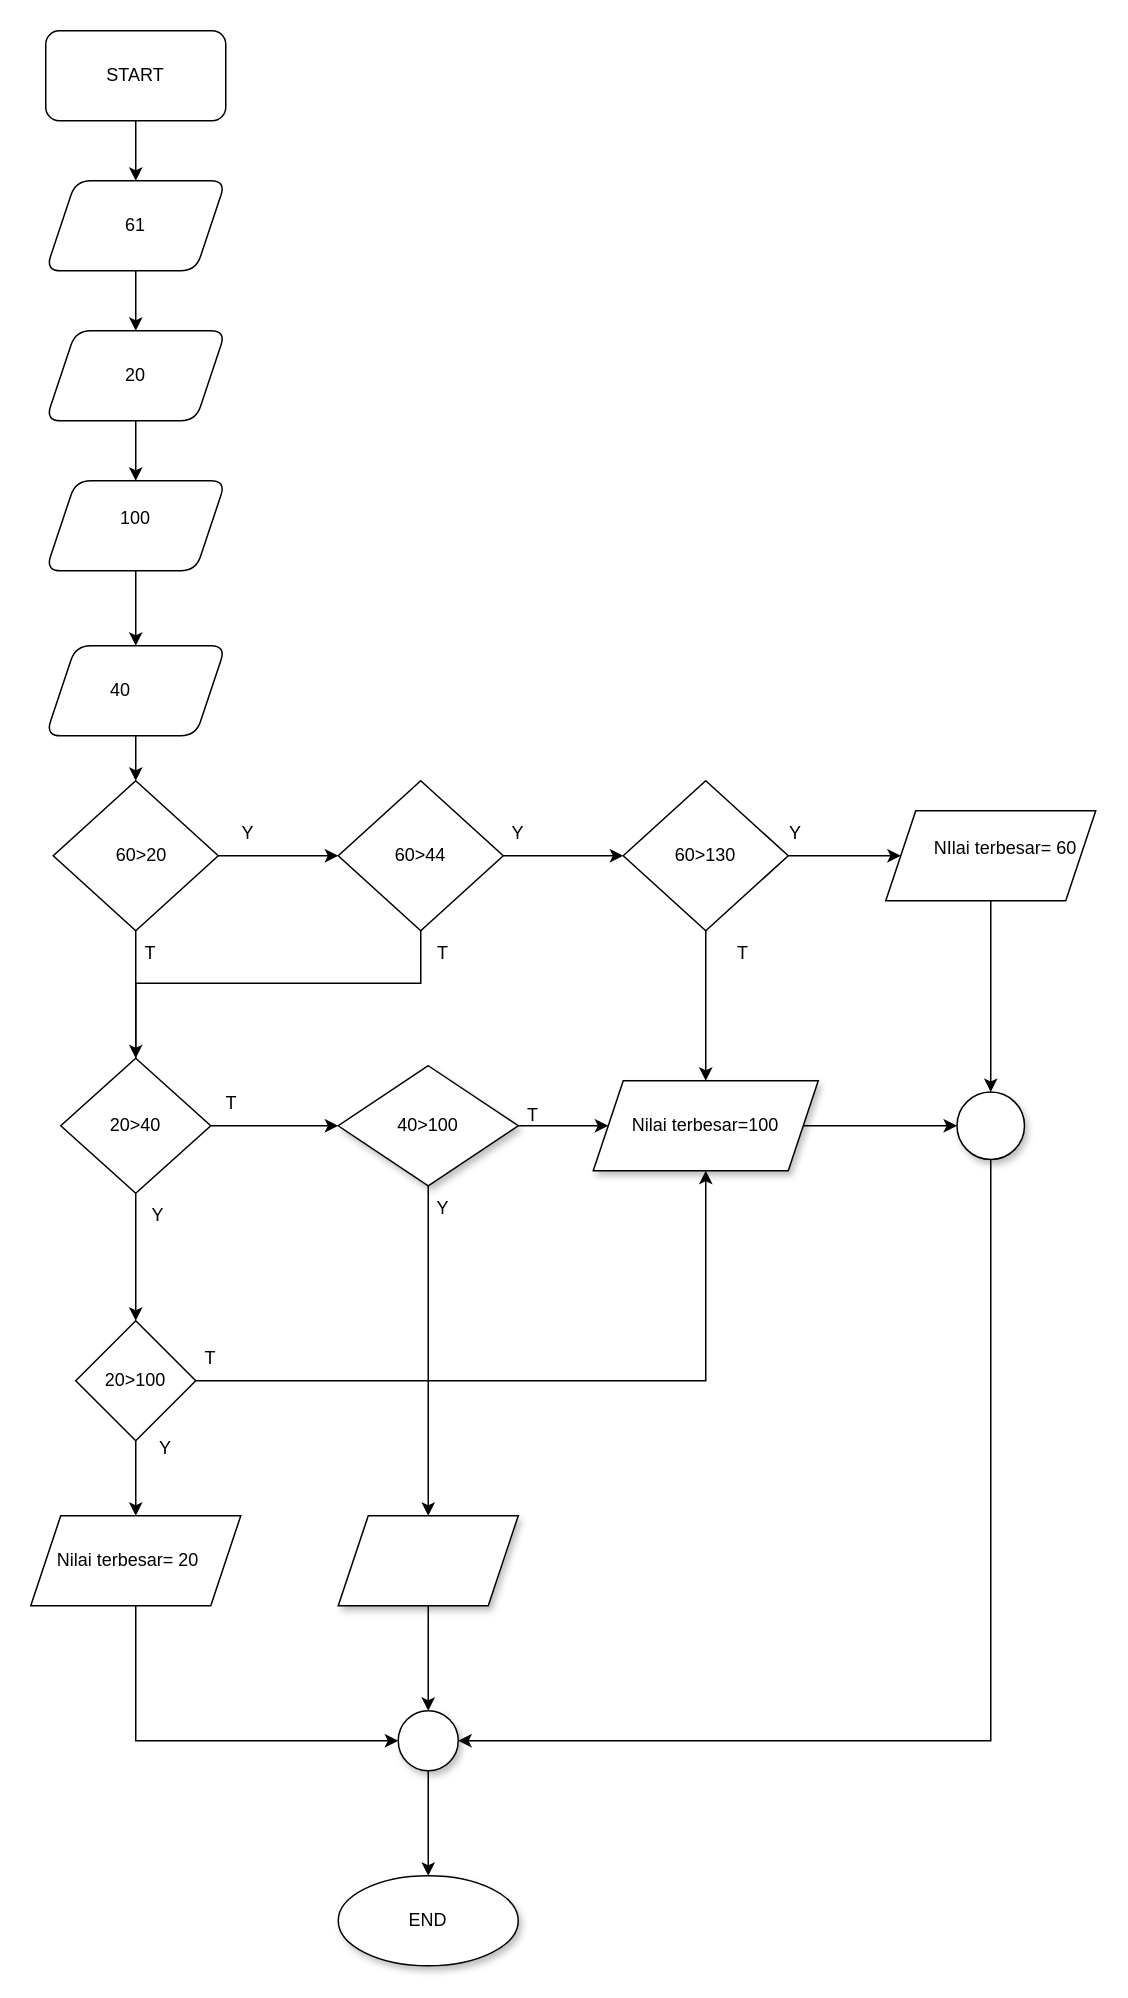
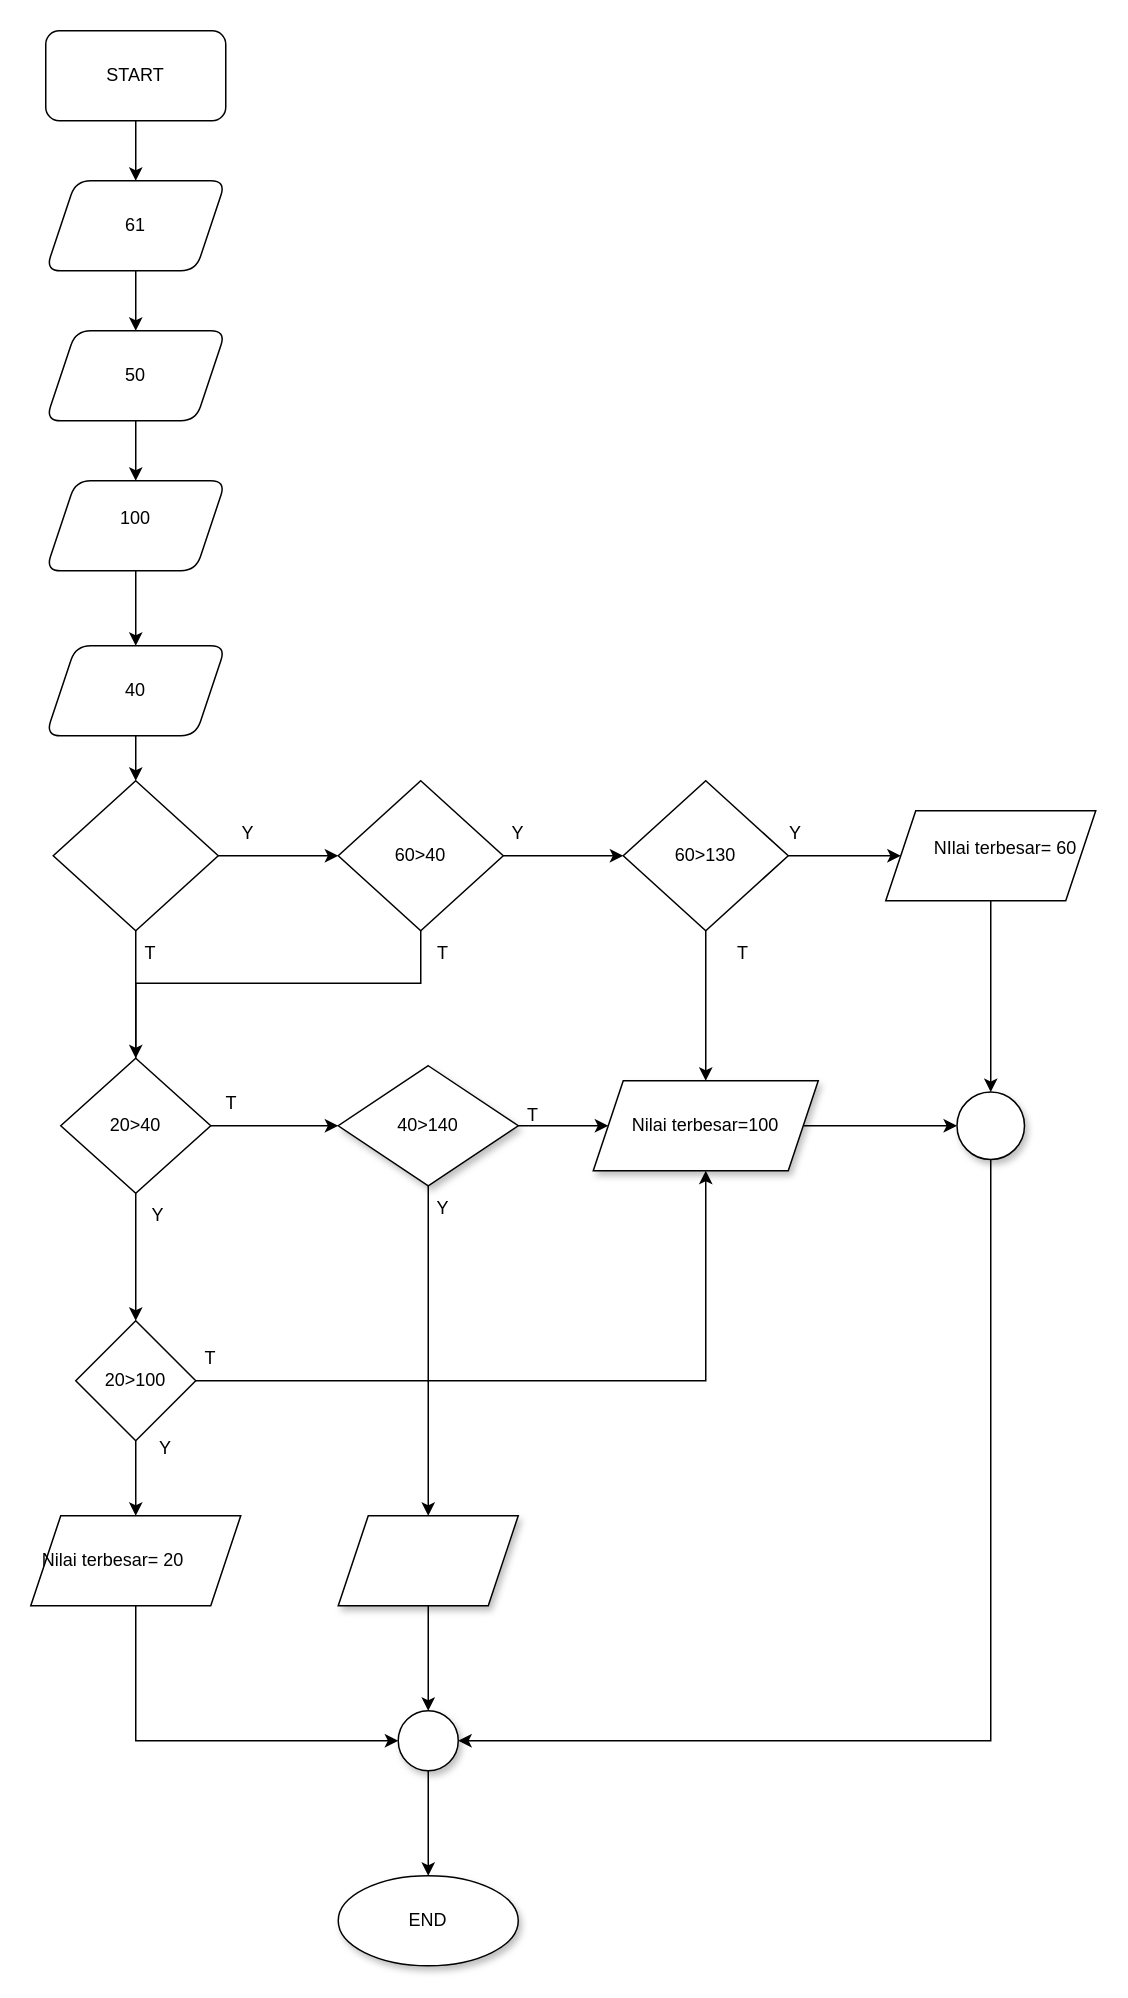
node "20": label "20" -> "50"
node "40": moved (121, 691) -> (136, 691)
node "60>20": removed
node "60>44": label "60>44" -> "60>40"
node "40>100": label "40>100" -> "40>140"
node "Nilai terbesar= 20": moved (128, 1561) -> (113, 1561)
